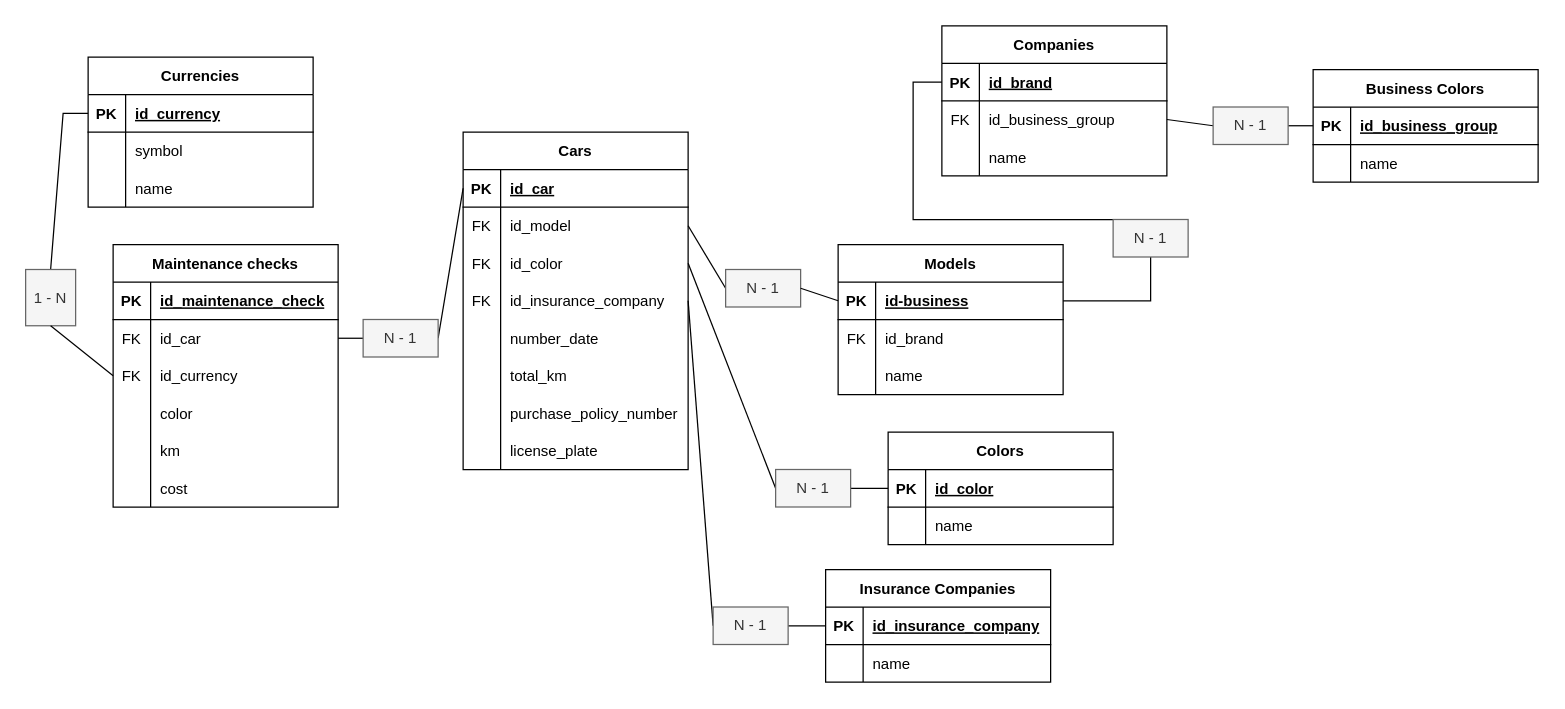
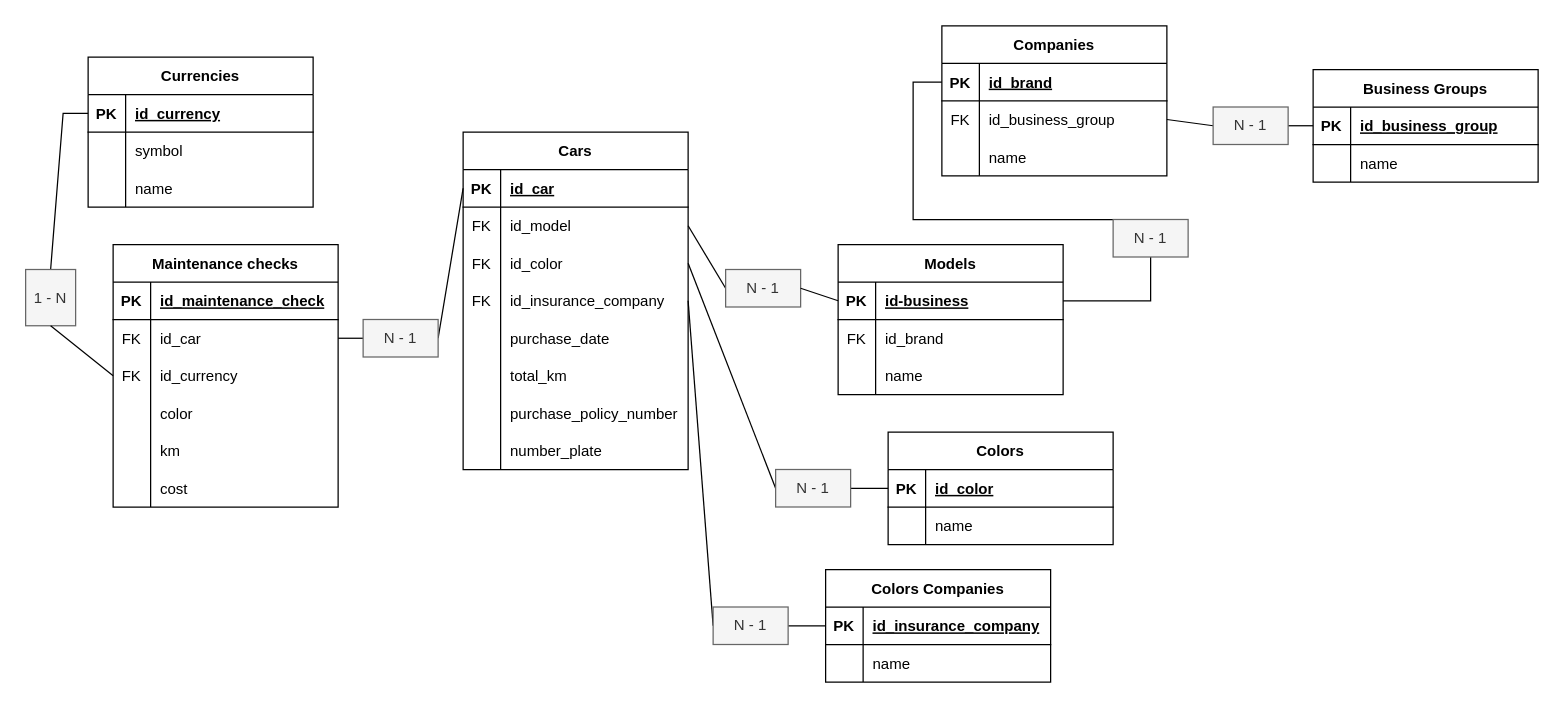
node "Business Colors": label "Business Colors" -> "Business Groups"
node "number_date": label "number_date" -> "purchase_date"
node "license_plate": label "license_plate" -> "number_plate"
node "Insurance Companies": label "Insurance Companies" -> "Colors Companies"
